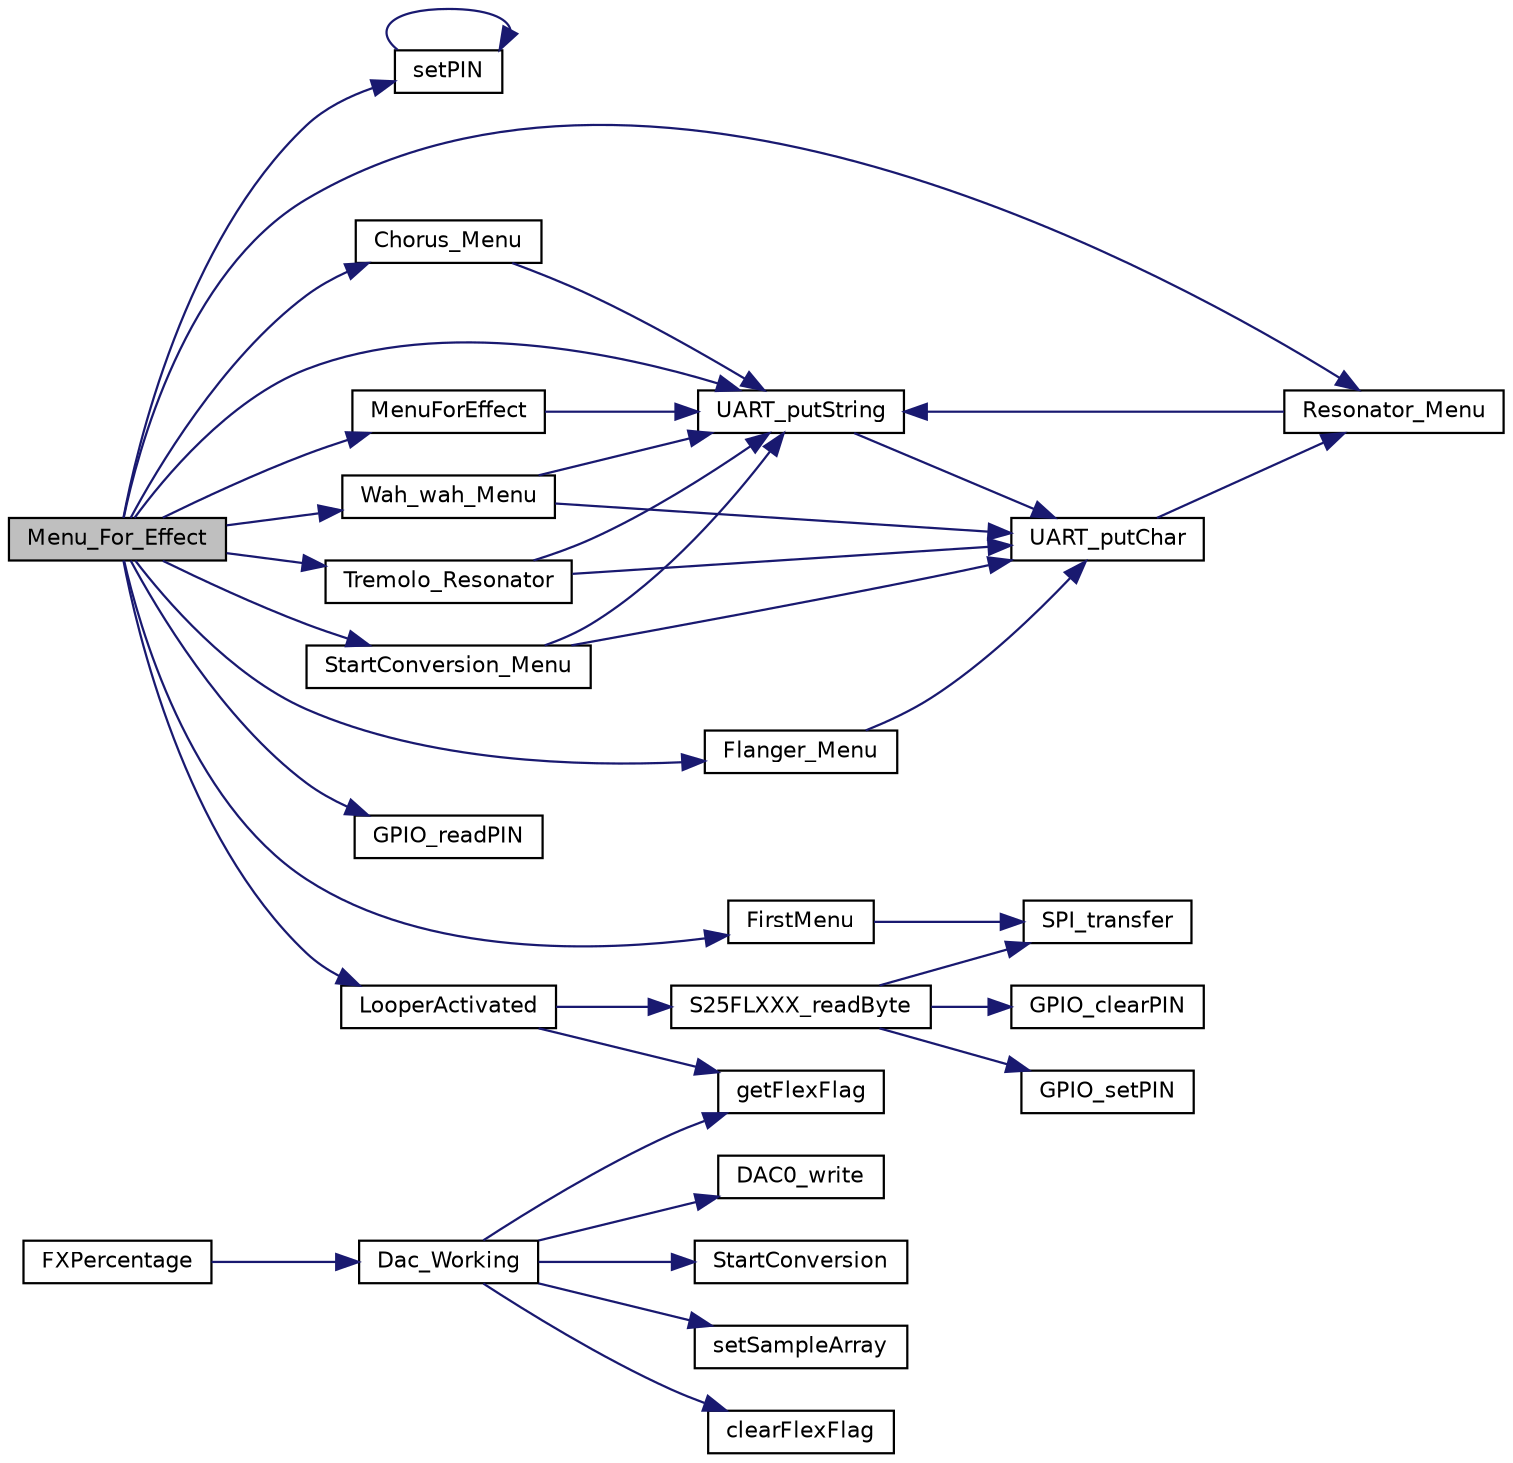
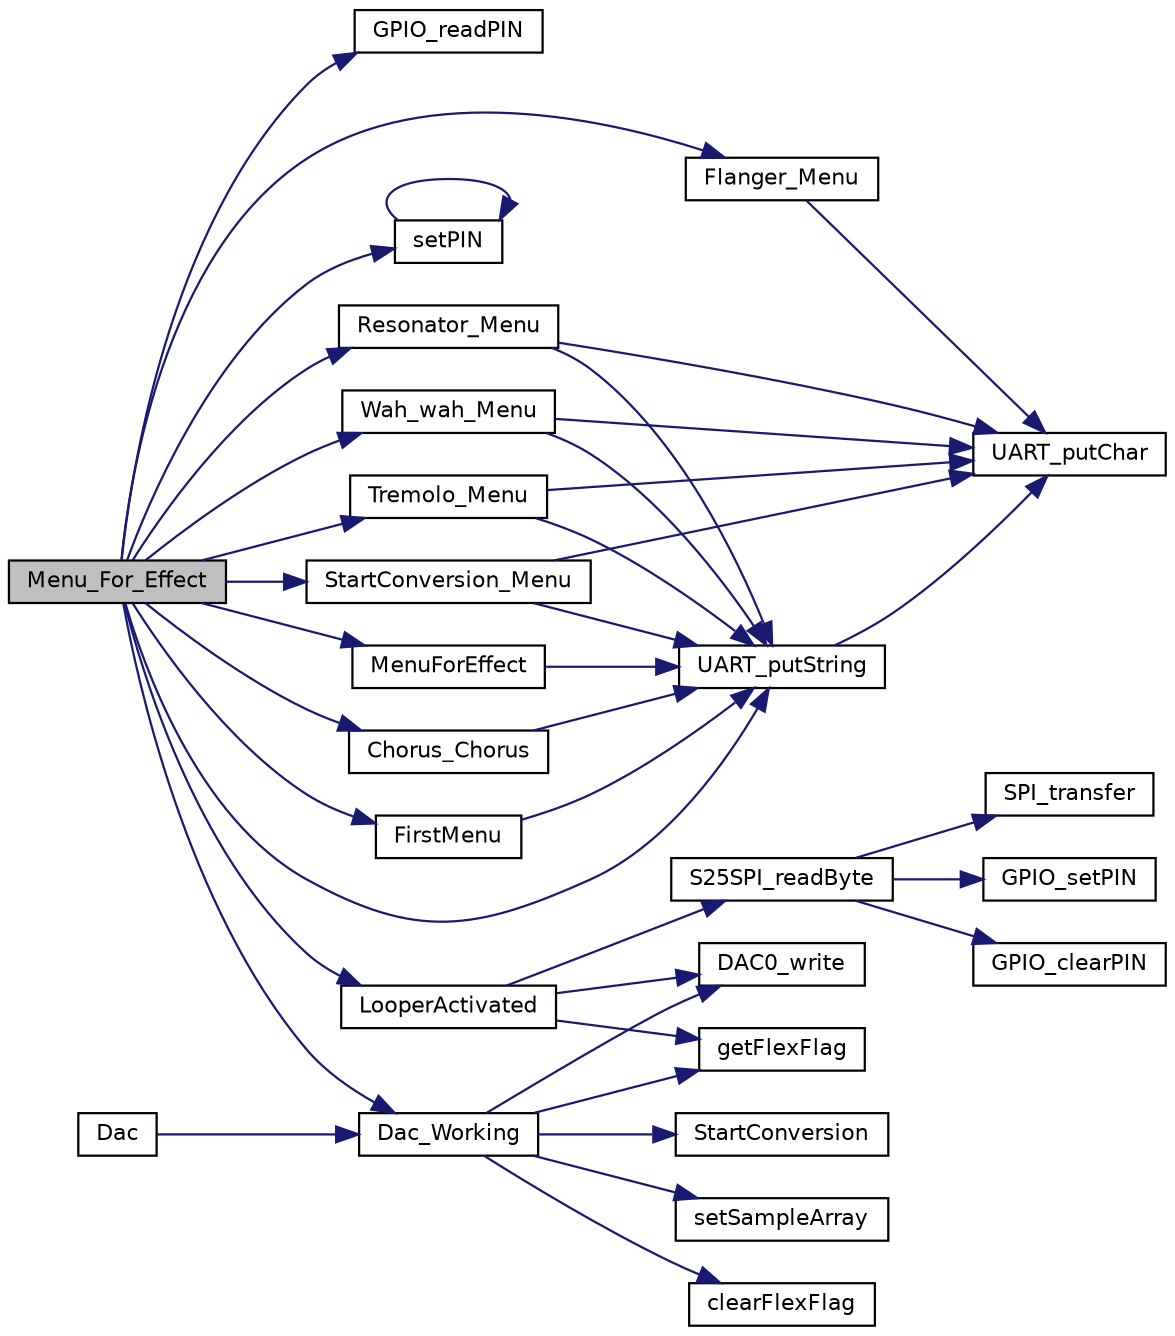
node "Chorus_Menu": label "Chorus_Menu" -> "Chorus_Chorus"
edge "UART_putChar" -> "Resonator_Menu": reversed
node "Tremolo_Resonator": label "Tremolo_Resonator" -> "Tremolo_Menu"
edge "Menu_For_Effect" -> "Dac_Working": added
edge "FirstMenu" -> "SPI_transfer": now "FirstMenu" -> "UART_putString"
edge "LooperActivated" -> "DAC0_write": added
node "S25FLXXX_readByte": label "S25FLXXX_readByte" -> "S25SPI_readByte"
node "FXPercentage": label "FXPercentage" -> "Dac"
